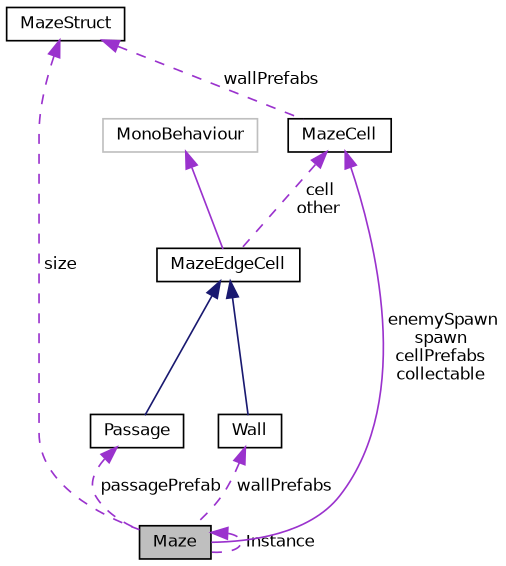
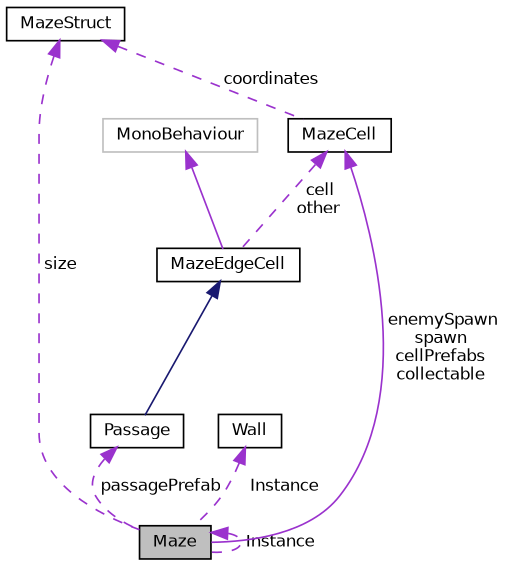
edge "MazeCell" -> "MazeStruct": label " wallPrefabs" -> " coordinates"
edge "Wall" -> "MazeEdgeCell": removed
edge "Maze" -> "Wall": label " wallPrefabs" -> " Instance"
